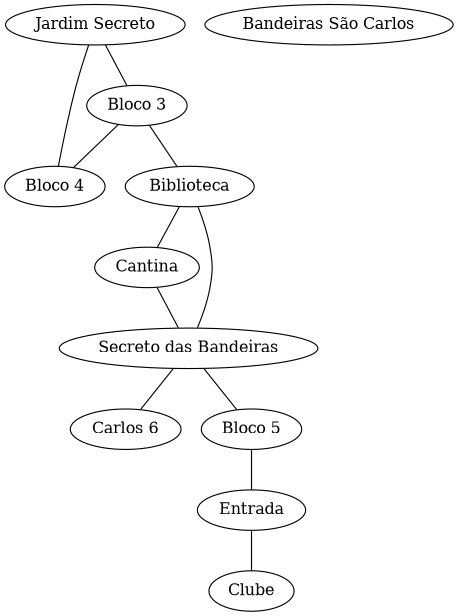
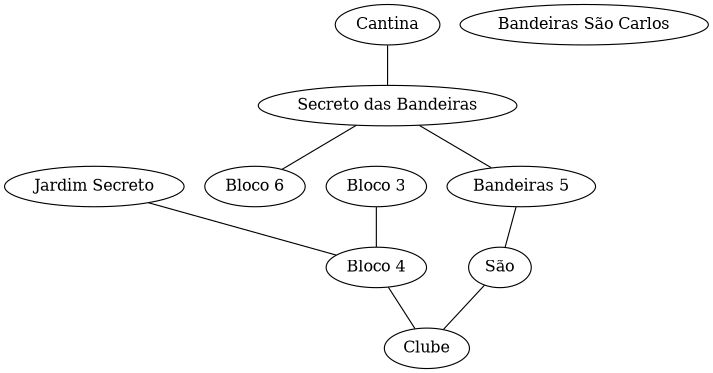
edge "Jardim Secreto" -- "Bloco 3": removed
node "Biblioteca": removed
edge "Bloco 4" -- "Clube": added
node "Carlos 6": label "Carlos 6" -> "Bloco 6"
node "Bloco 5": label "Bloco 5" -> "Bandeiras 5"
node "Entrada": label "Entrada" -> "São"
